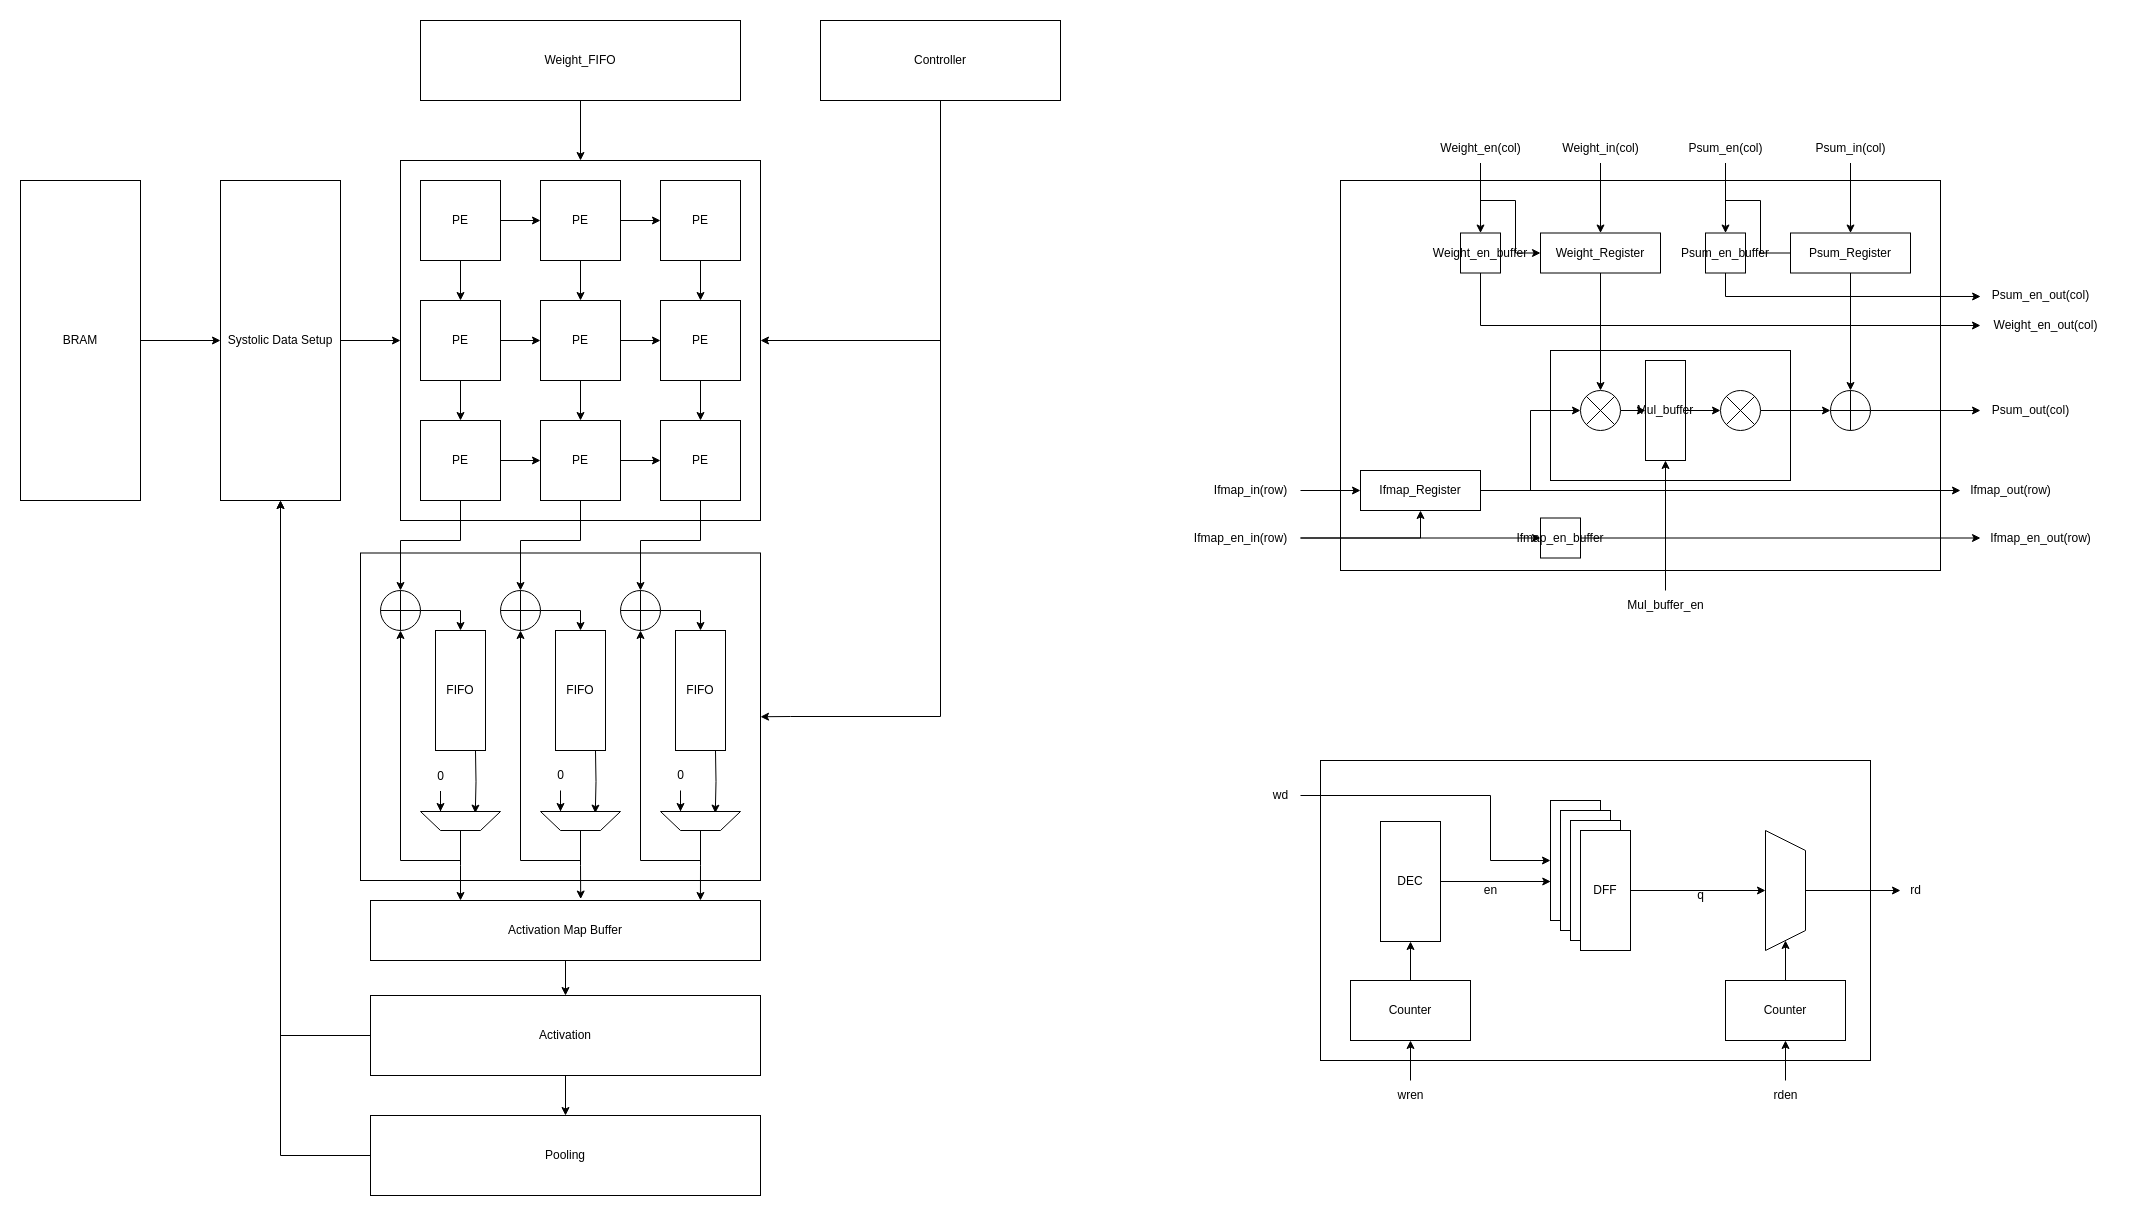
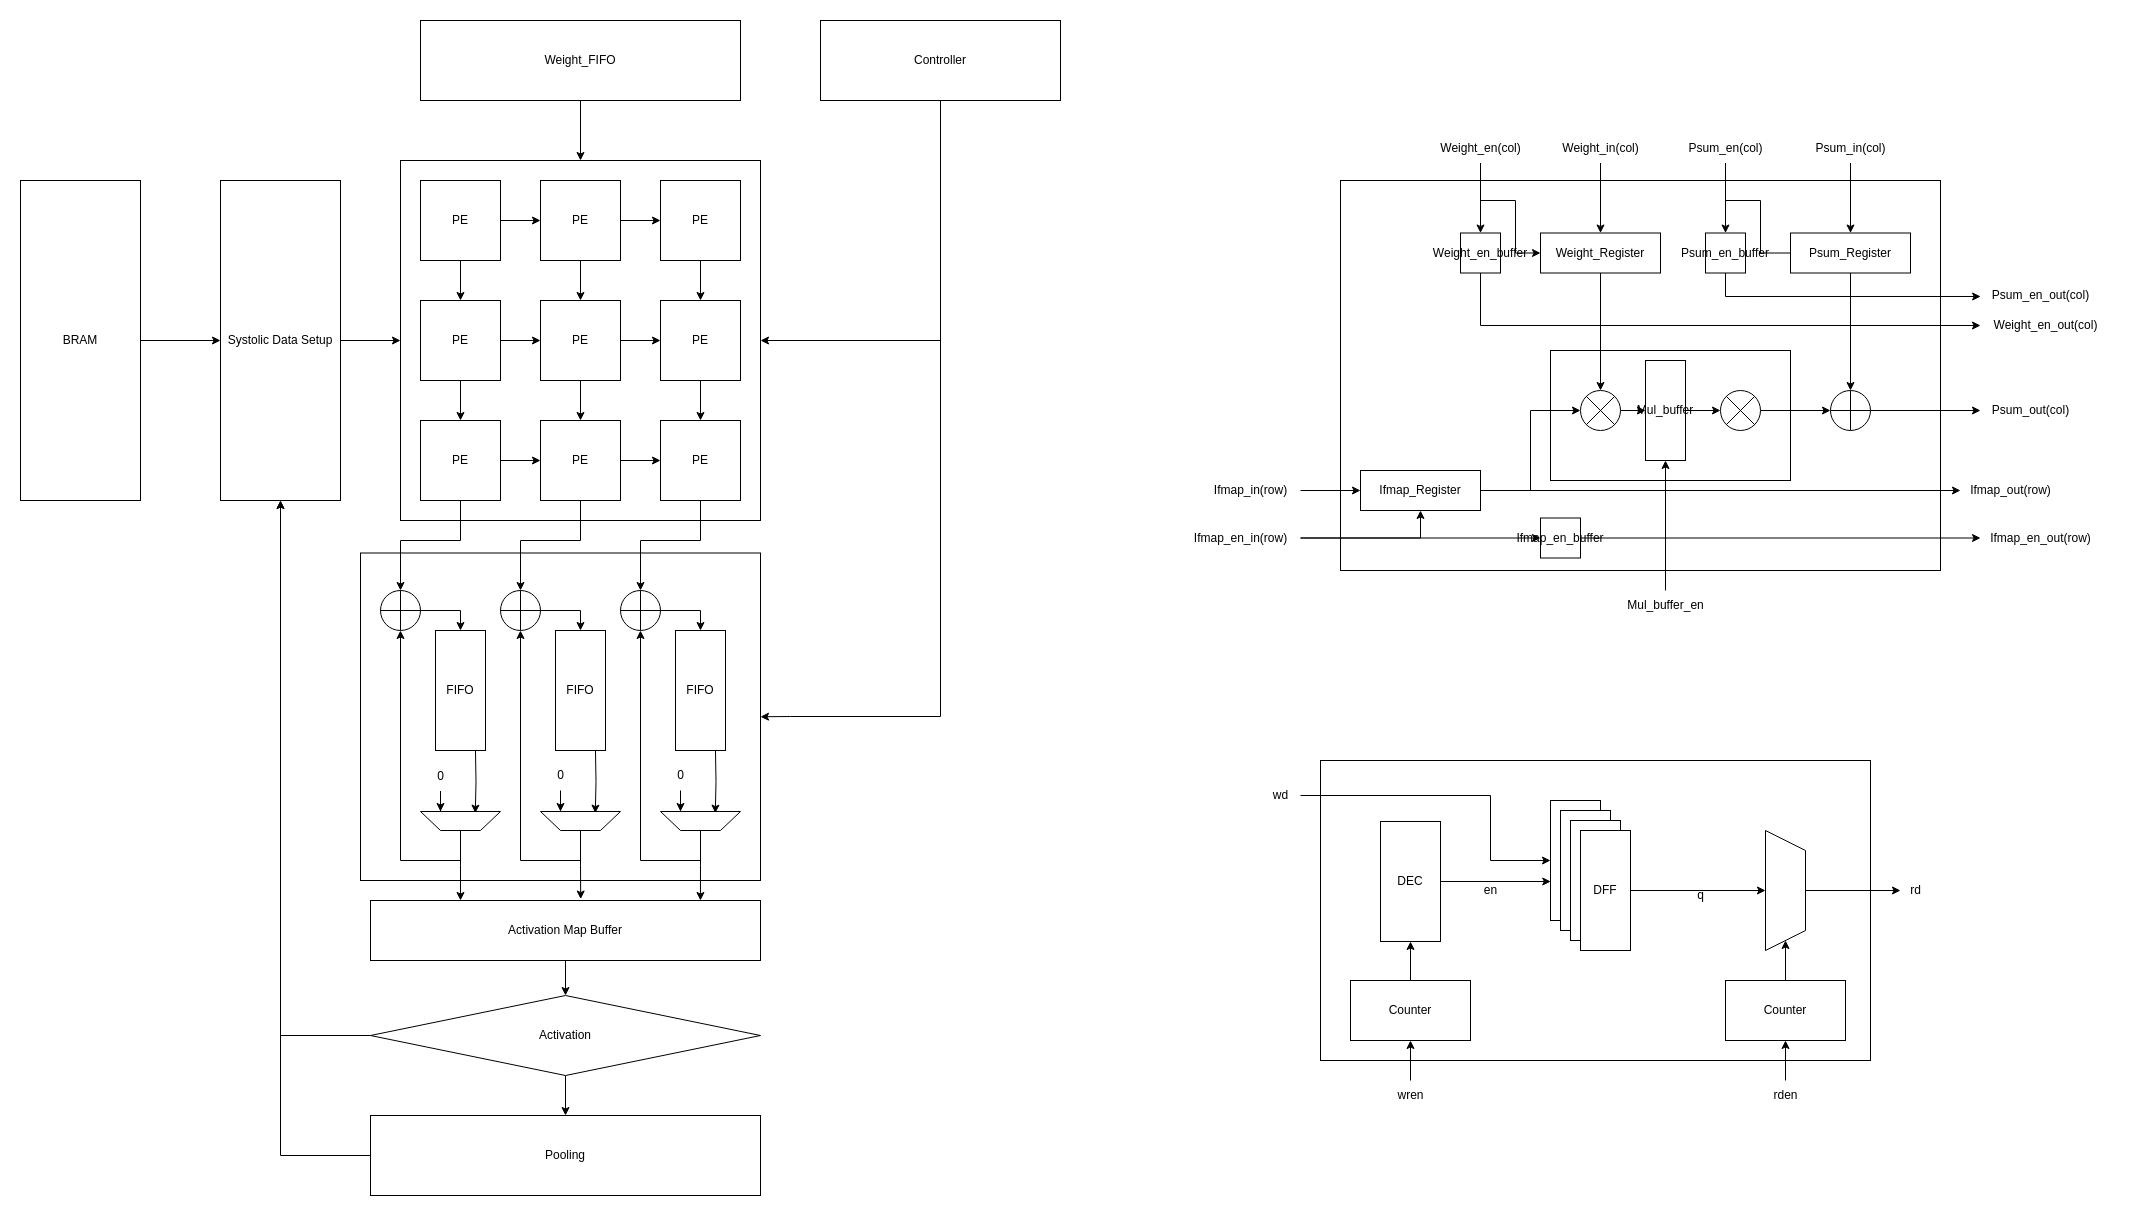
node "Activation": shape rectangle -> diamond
